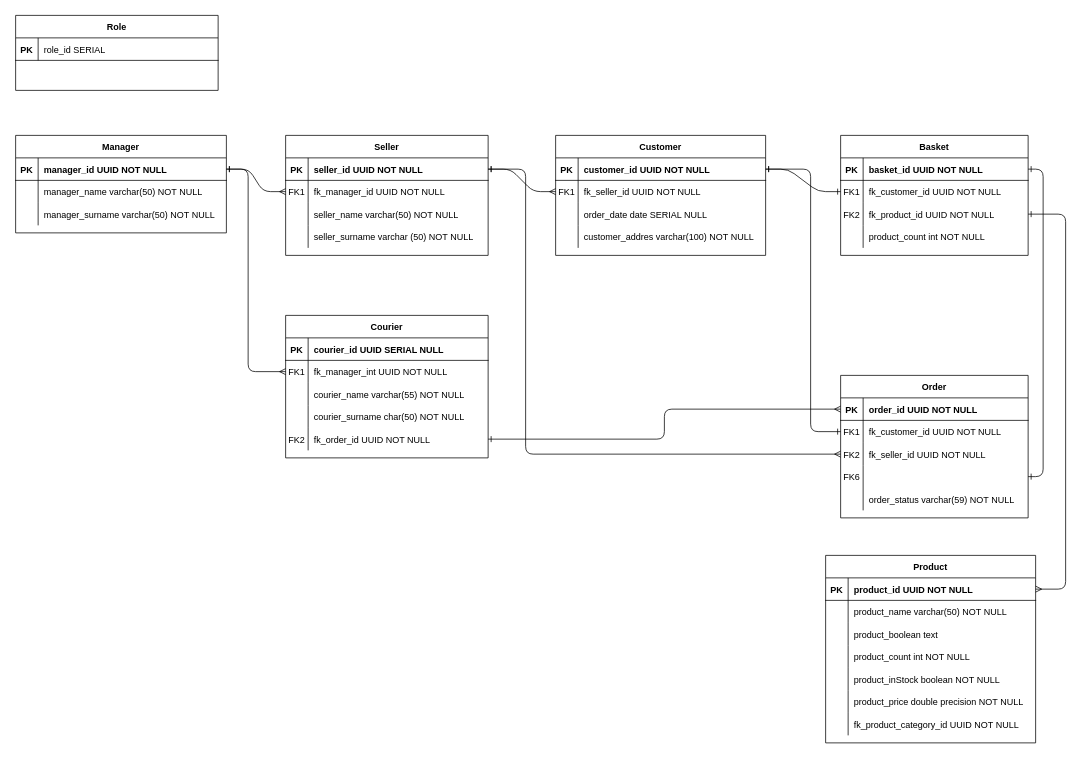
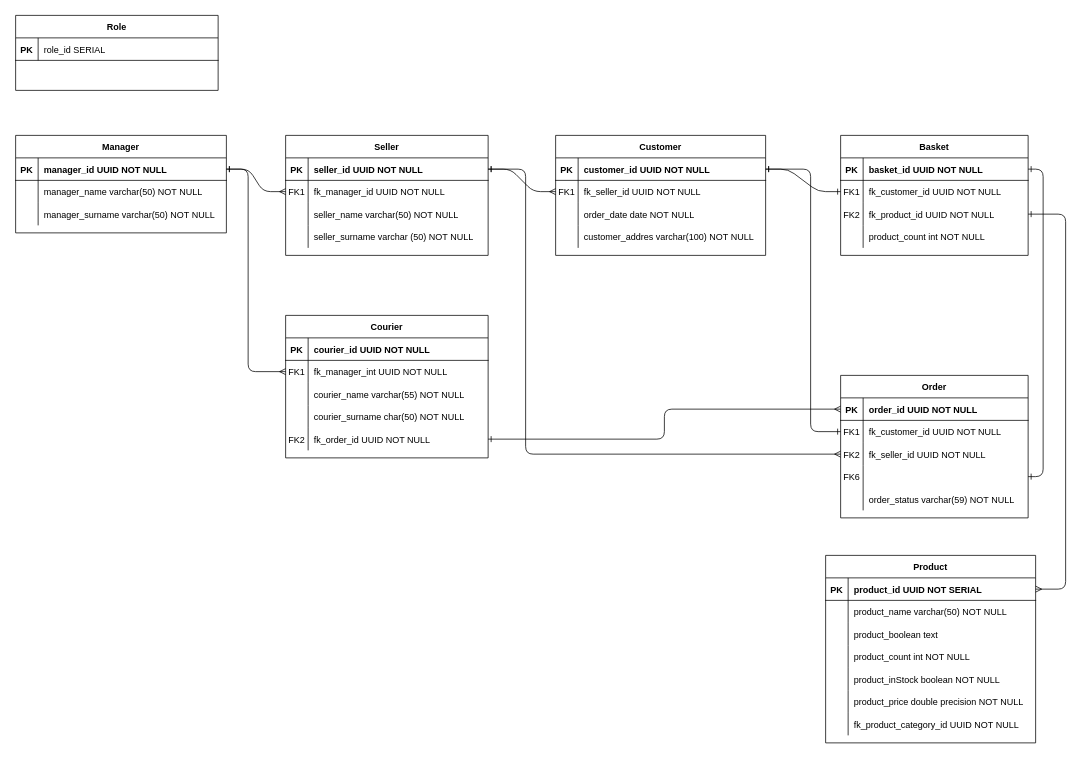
node "order_date date SERIAL NULL": label "order_date date SERIAL NULL" -> "order_date date NOT NULL"
node "сourier_id UUID SERIAL NULL": label "сourier_id UUID SERIAL NULL" -> "сourier_id UUID NOT NULL"
node "product_id UUID NOT NULL": label "product_id UUID NOT NULL" -> "product_id UUID NOT SERIAL"
